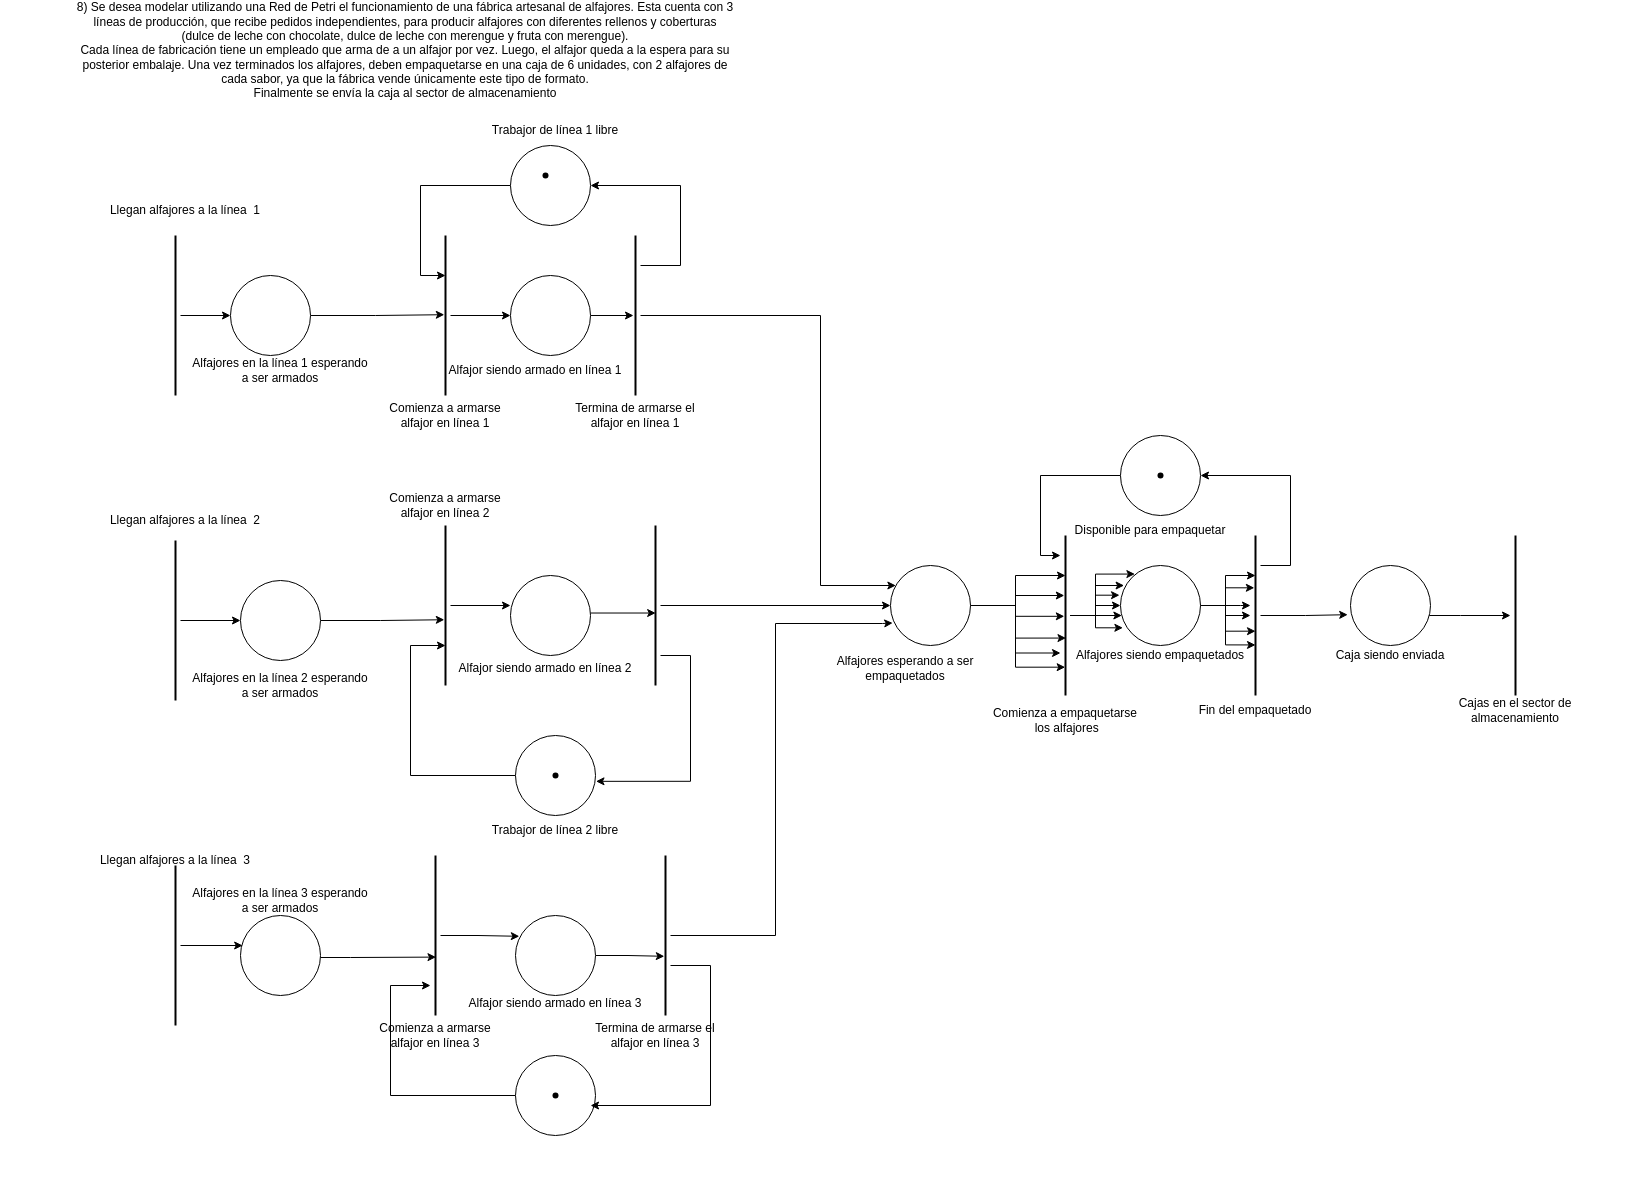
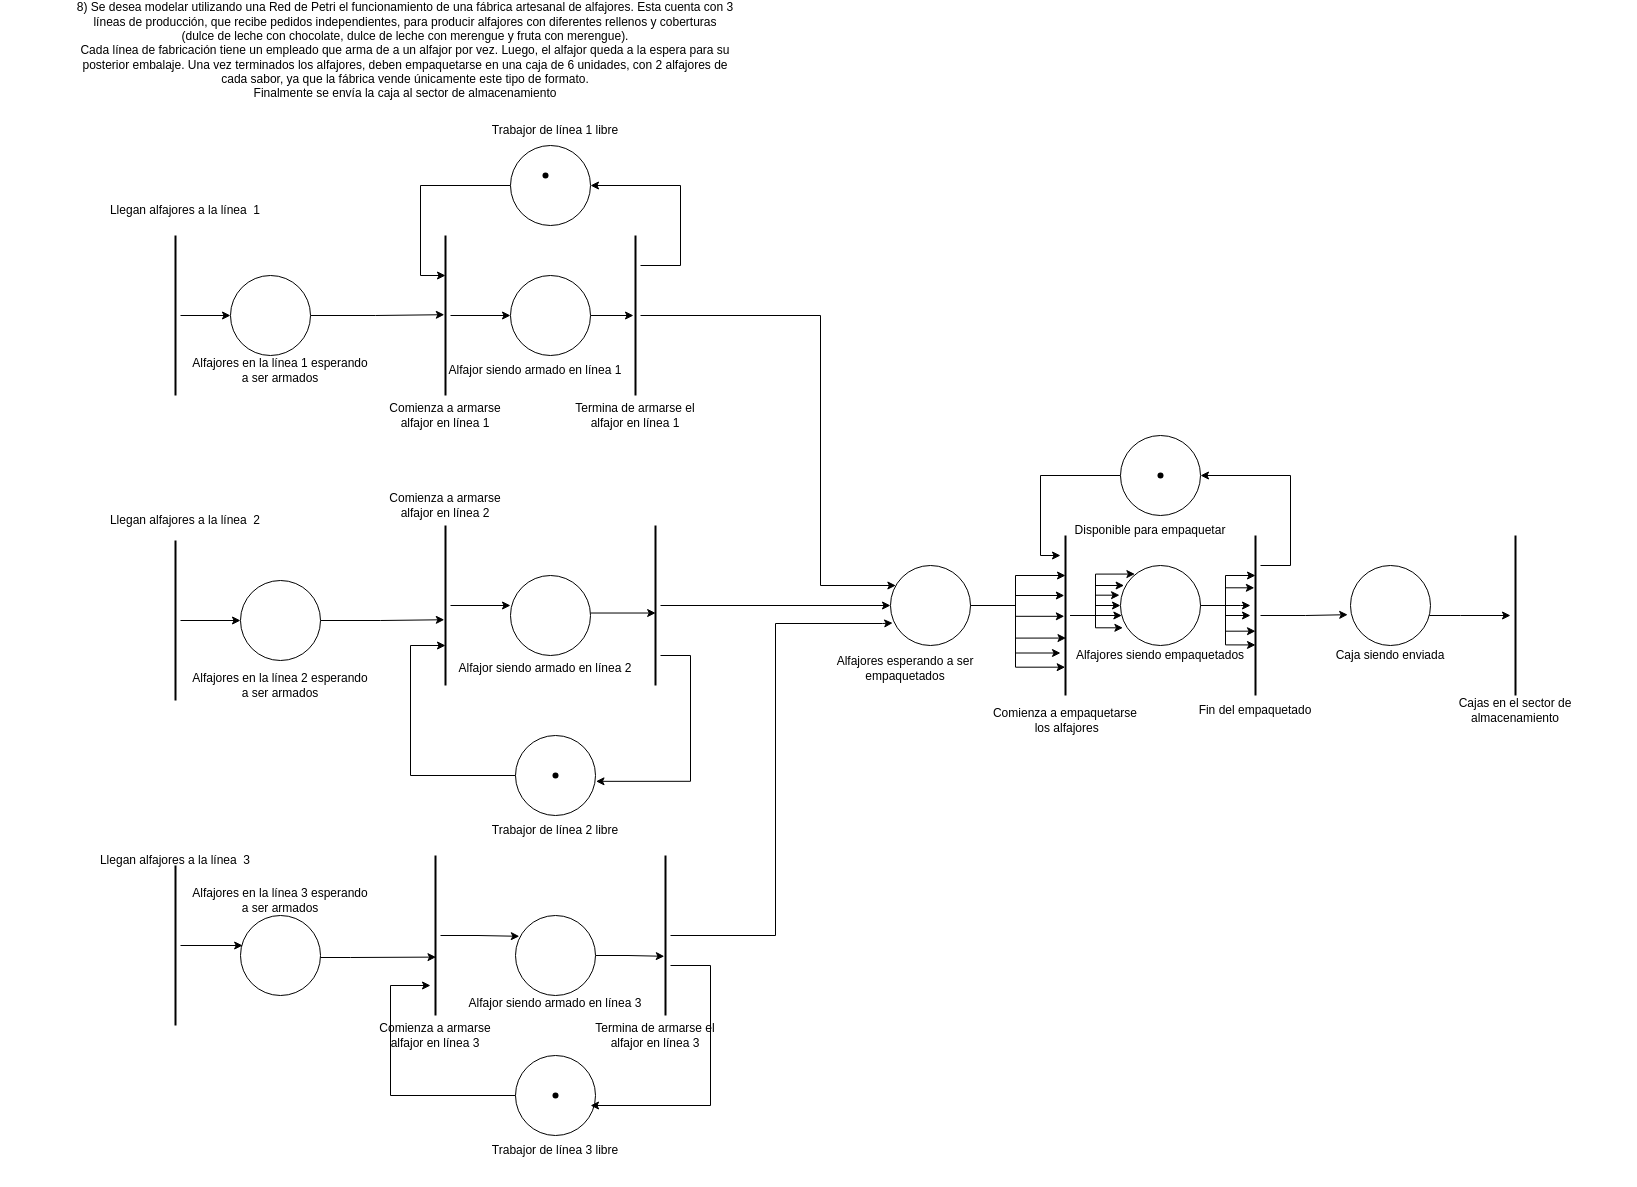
node "Trabajor de línea 3 libre": added
